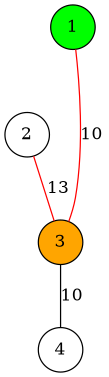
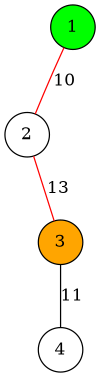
edge "1" -- "3": now "1" -- "2"
edge "3" -- "4": label "10" -> "11"
